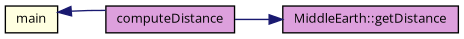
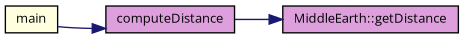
edge "computeDistance" -> "main": reversed
